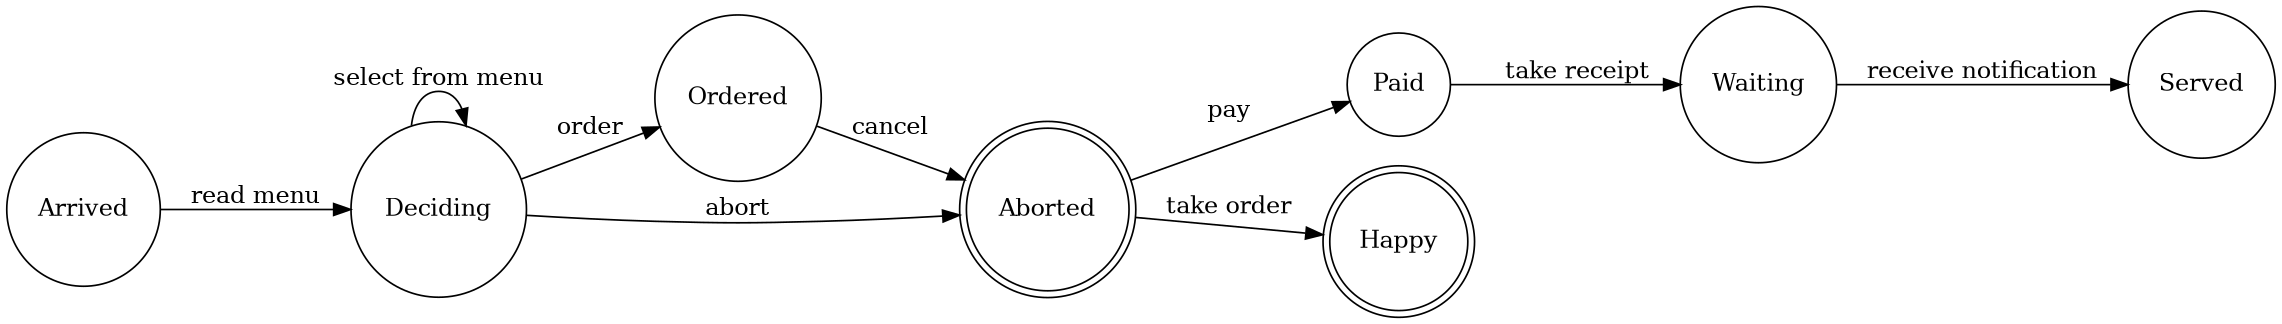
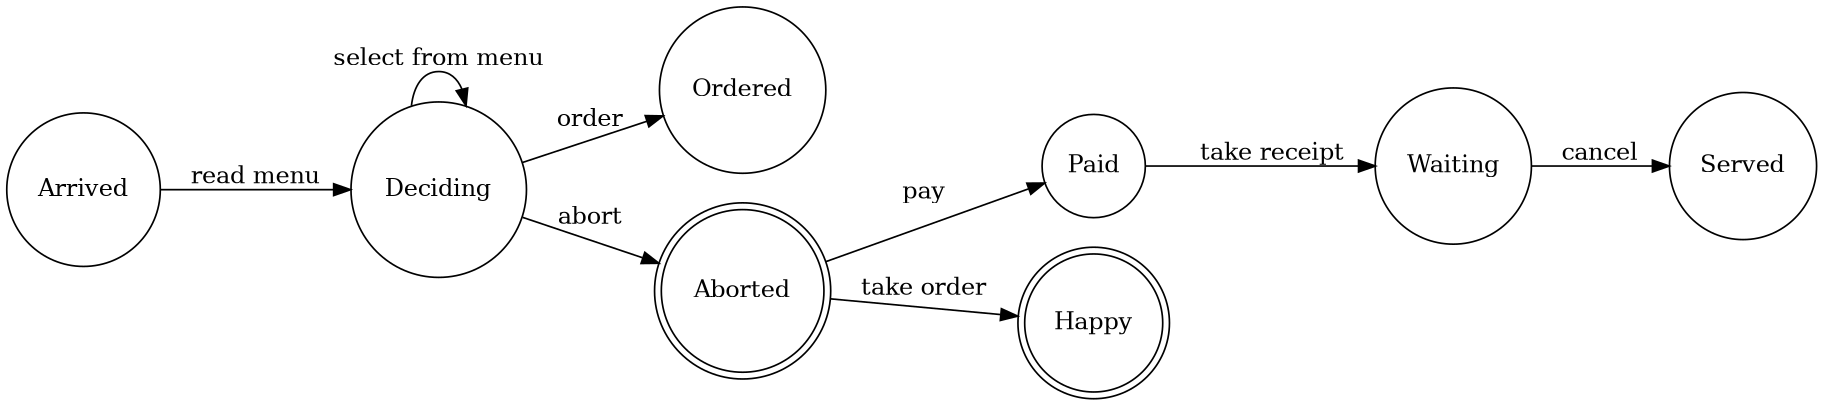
edge "Waiting" -> "Served": label "receive notification" -> "cancel"
edge "Ordered" -> "Aborted": removed, label "cancel"
